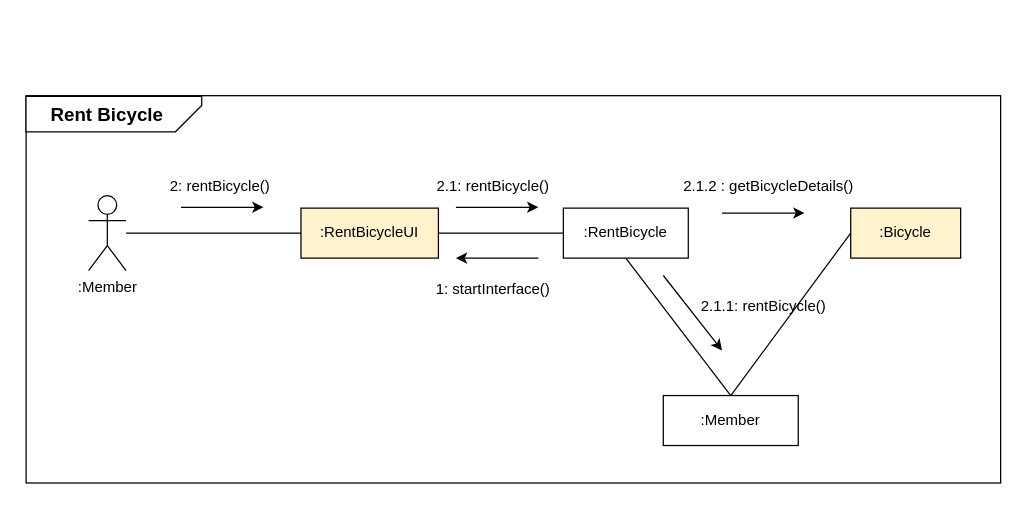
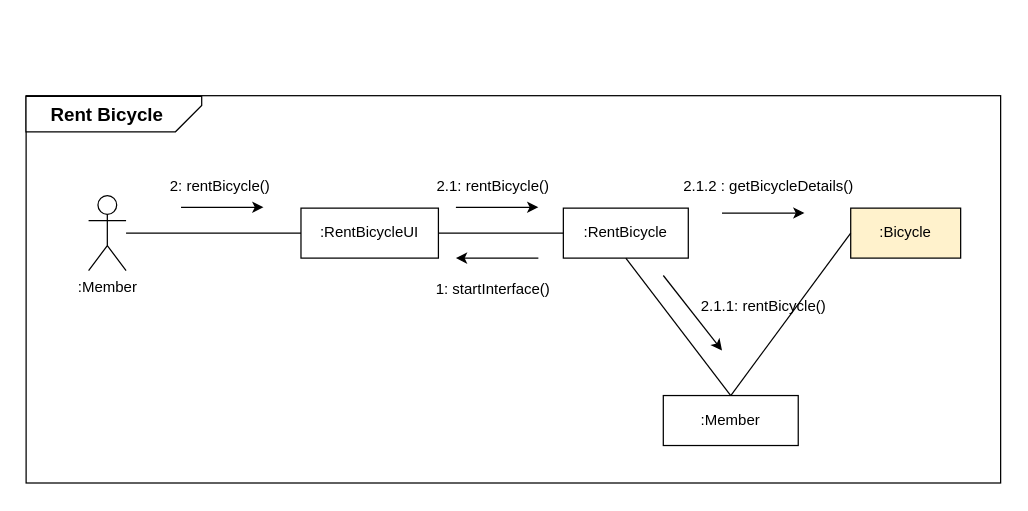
node ":RentBicycleUI": fillcolor #fff2cc -> #ffffff
